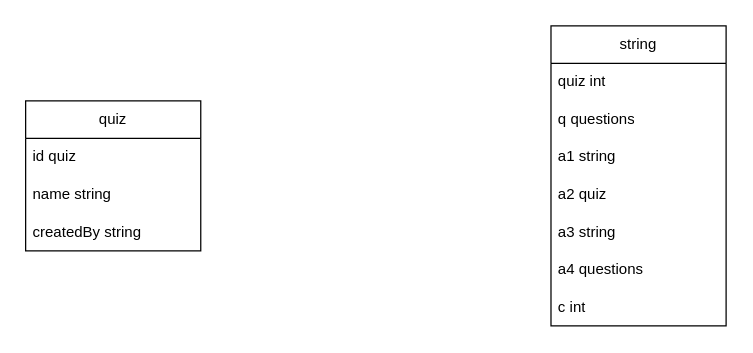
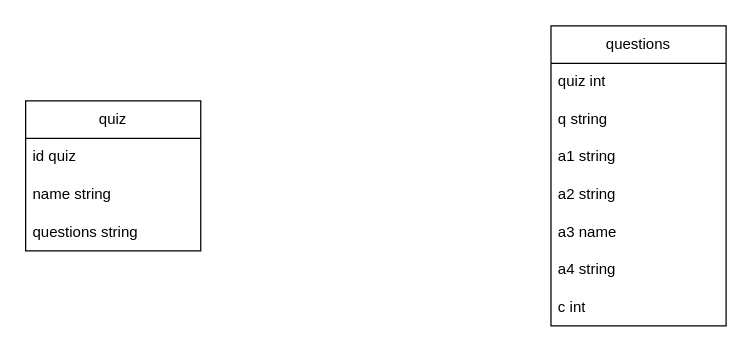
node "string": label "string" -> "questions"
node "q questions": label "q questions" -> "q string"
node "a2 quiz": label "a2 quiz" -> "a2 string"
node "createdBy string": label "createdBy string" -> "questions string"
node "a3 string": label "a3 string" -> "a3 name"
node "a4 questions": label "a4 questions" -> "a4 string"
